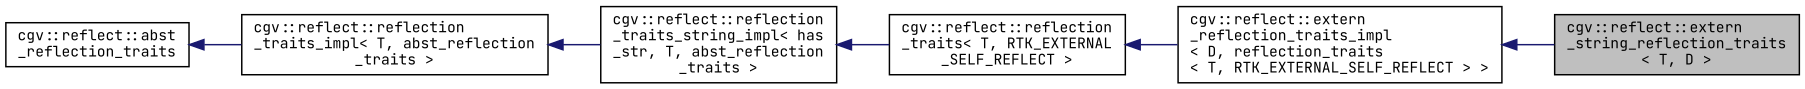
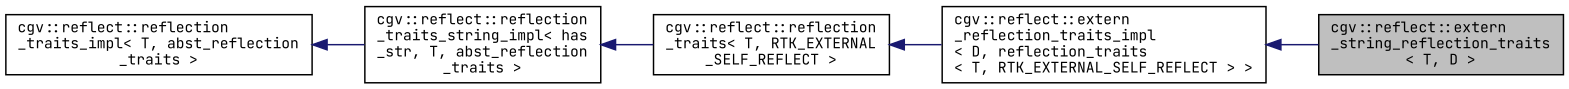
node "cgv::reflect::abst _reflection_traits": removed
